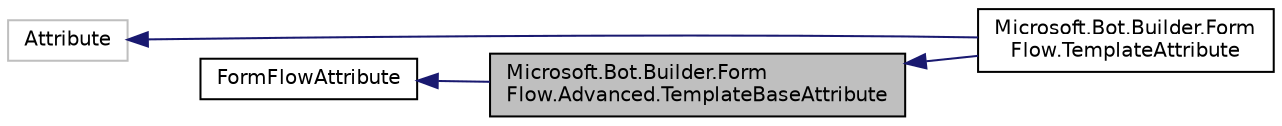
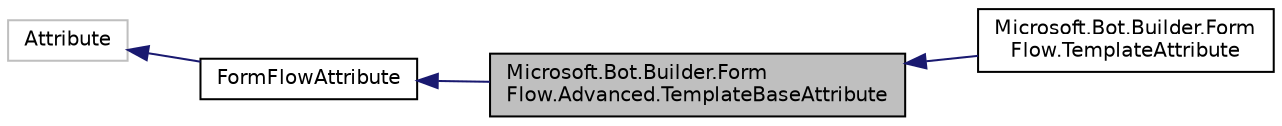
edge "Microsoft.Bot.Builder.Form Flow.TemplateAttribute" -> "Attribute": now "FormFlowAttribute" -> "Attribute"
